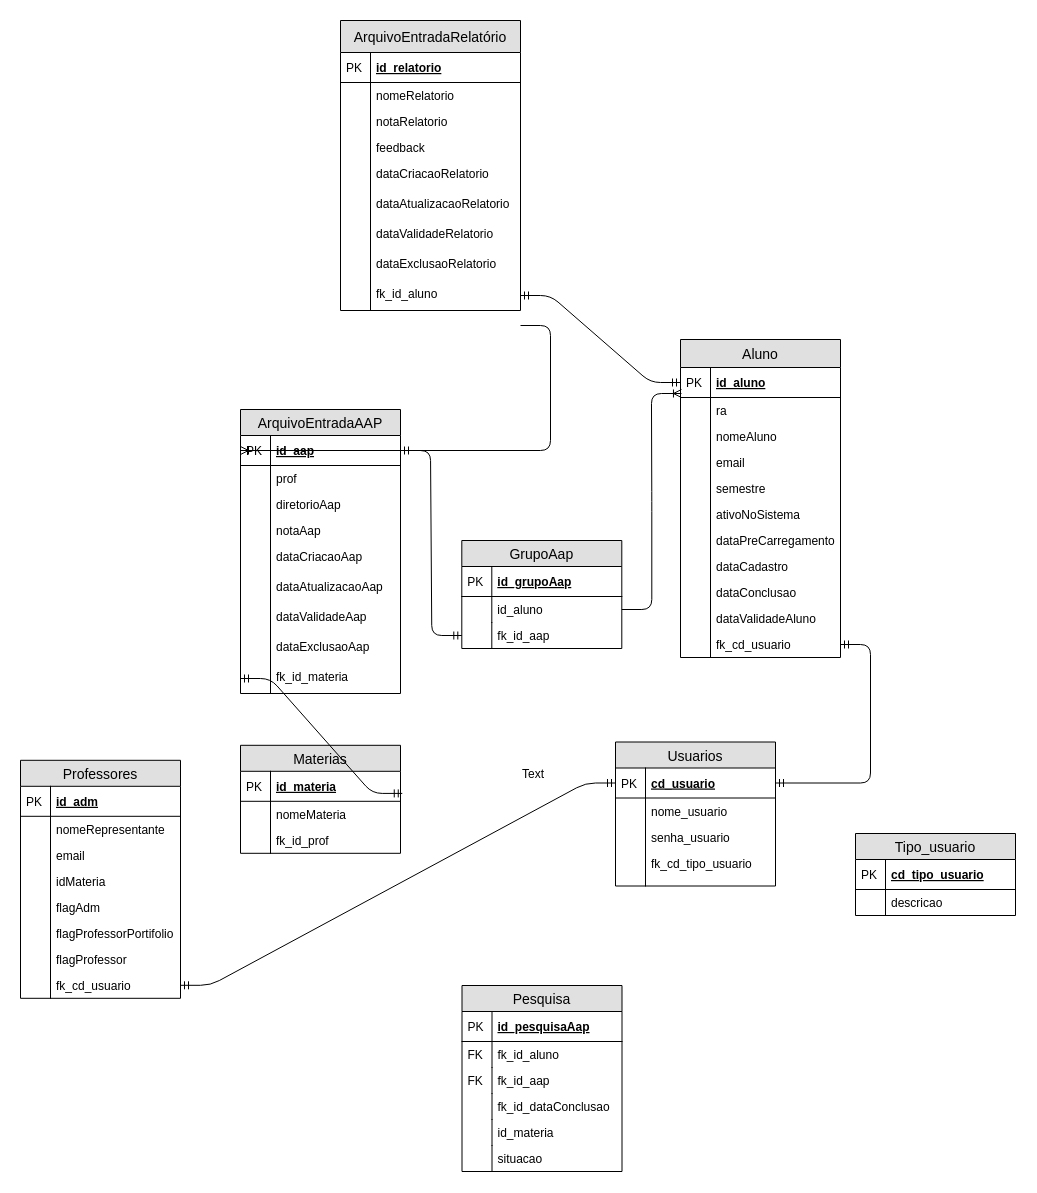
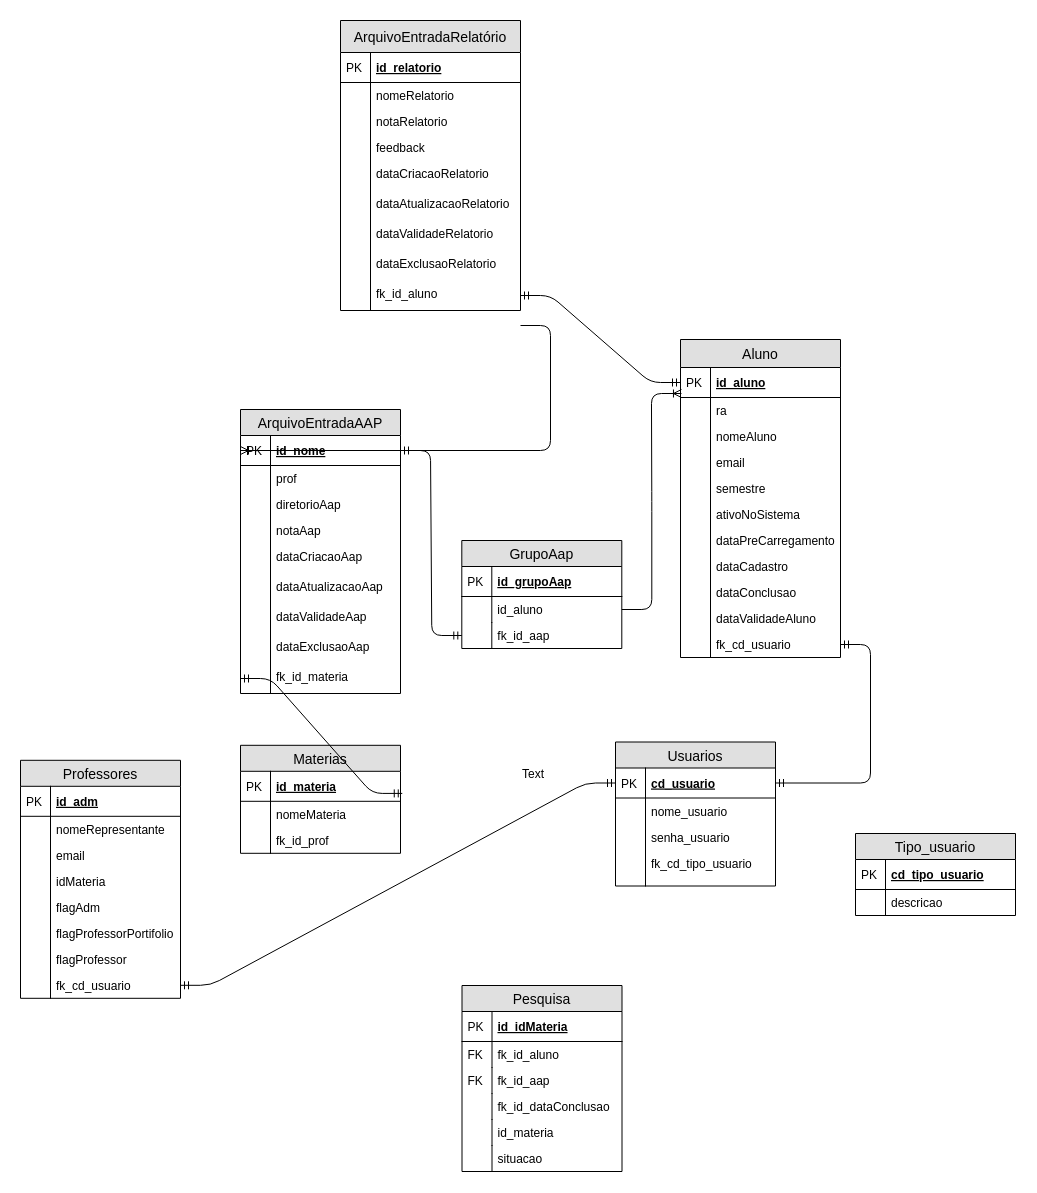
node "id_aap": label "id_aap" -> "id_nome"
node "id_pesquisaAap": label "id_pesquisaAap" -> "id_idMateria"
